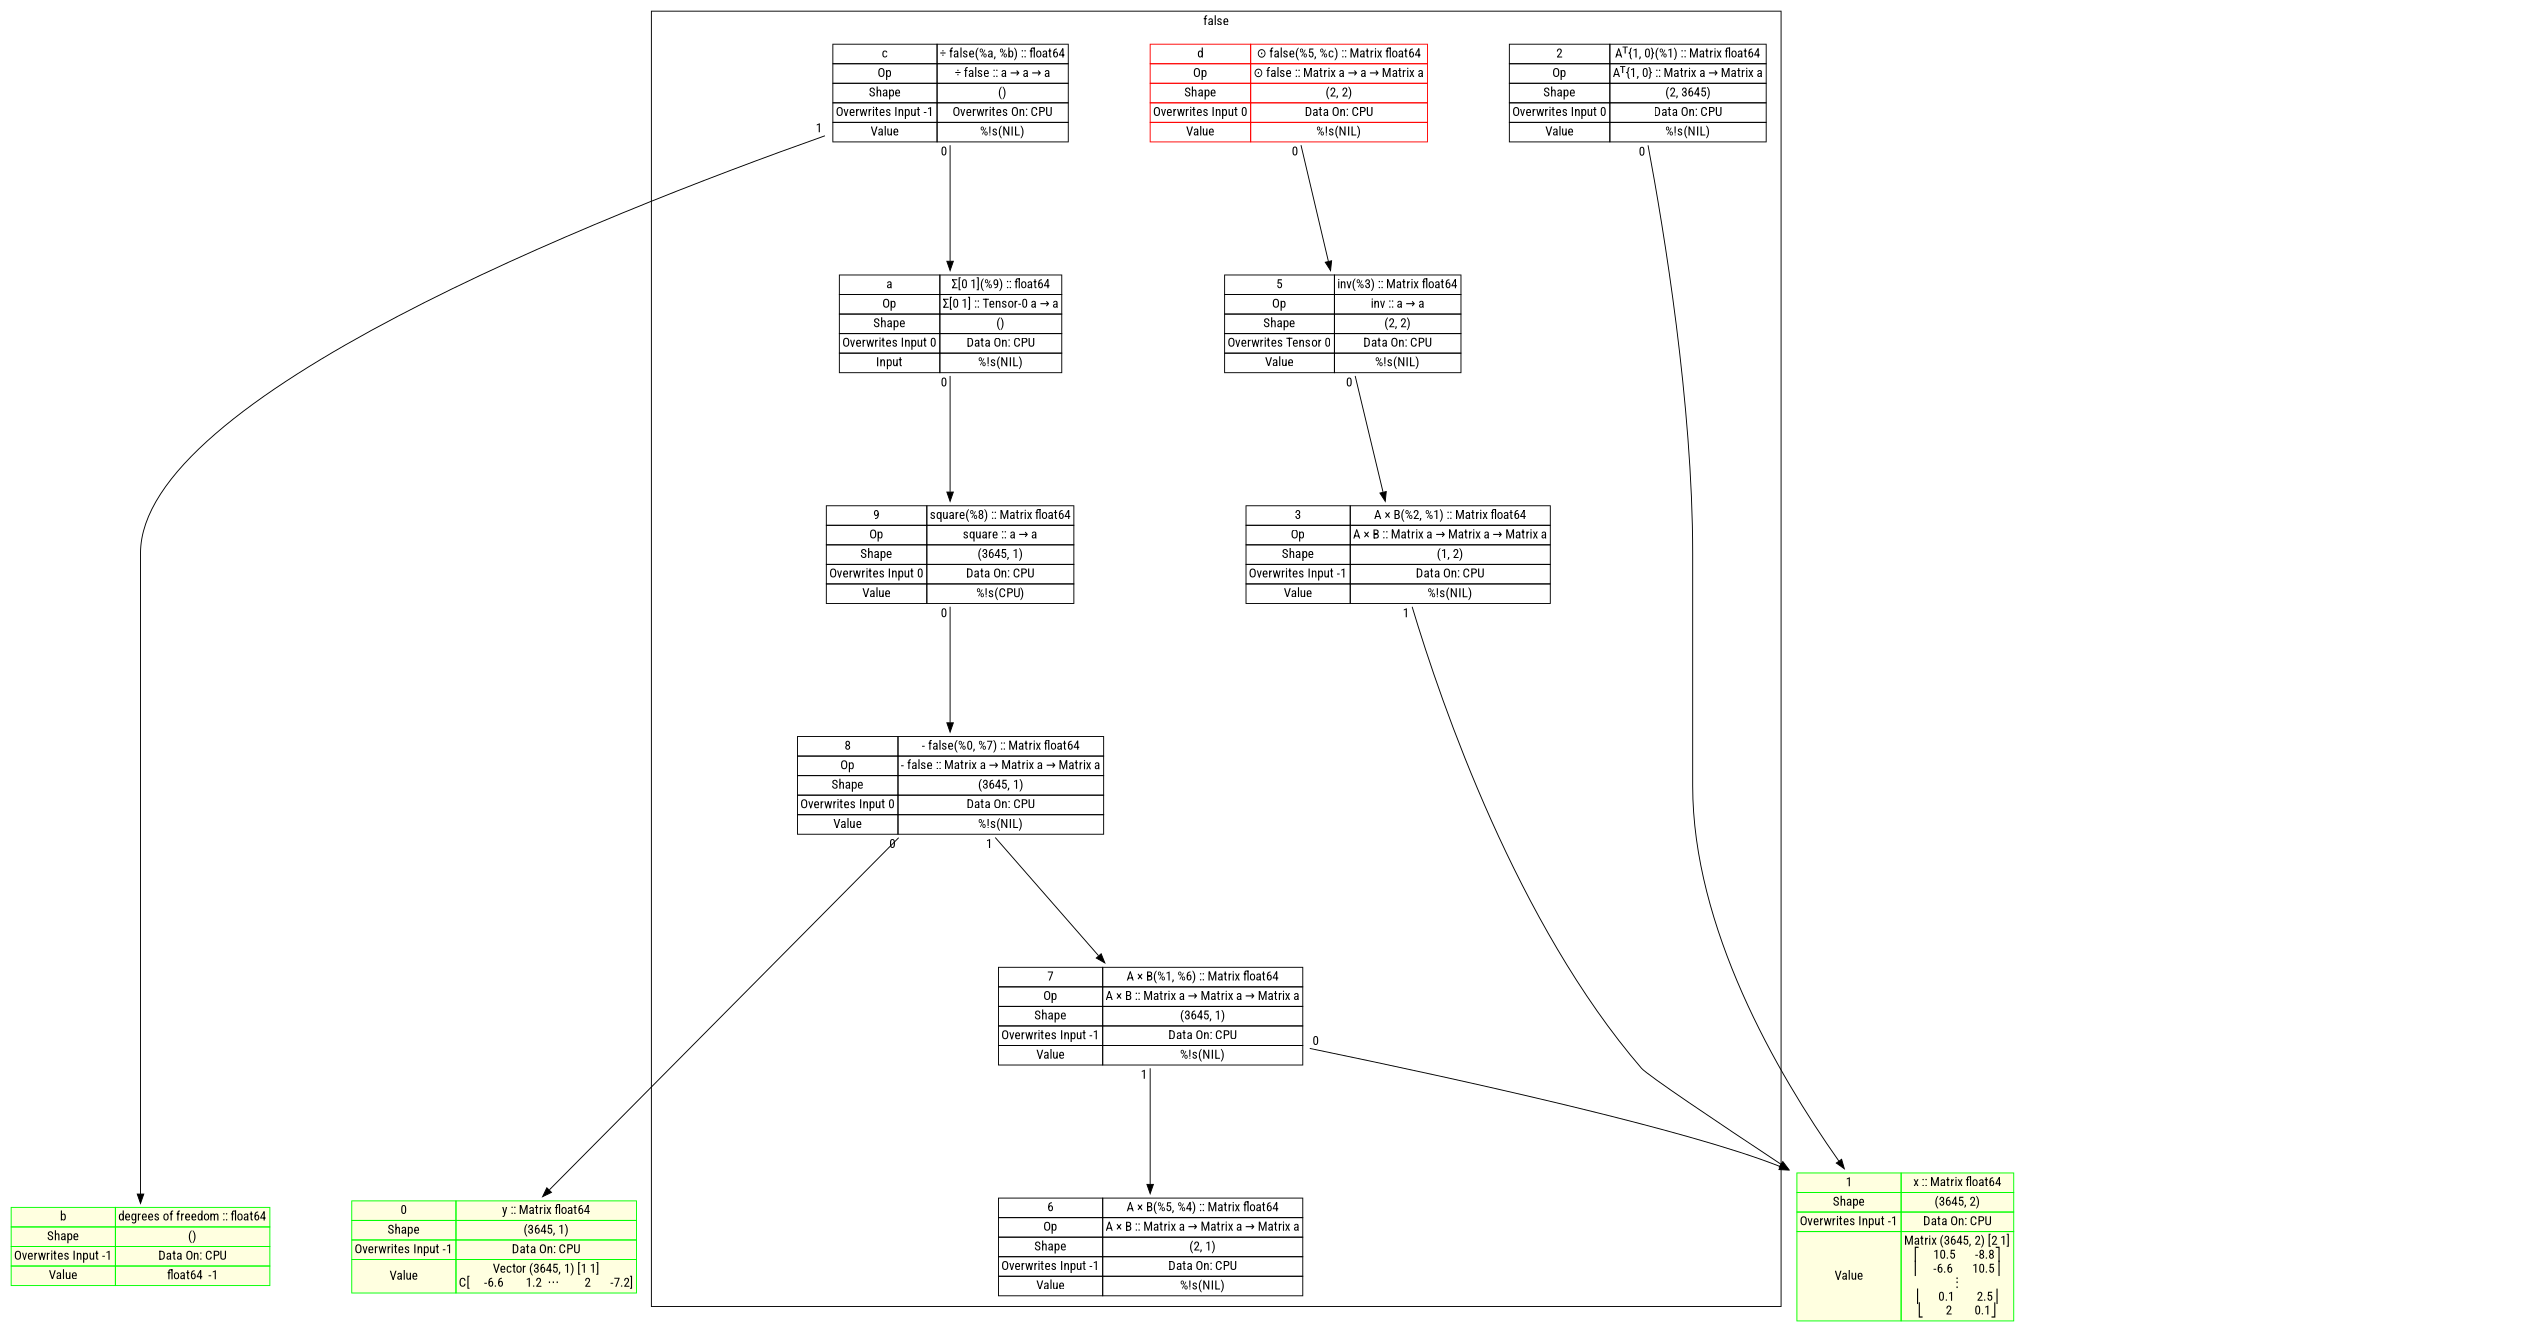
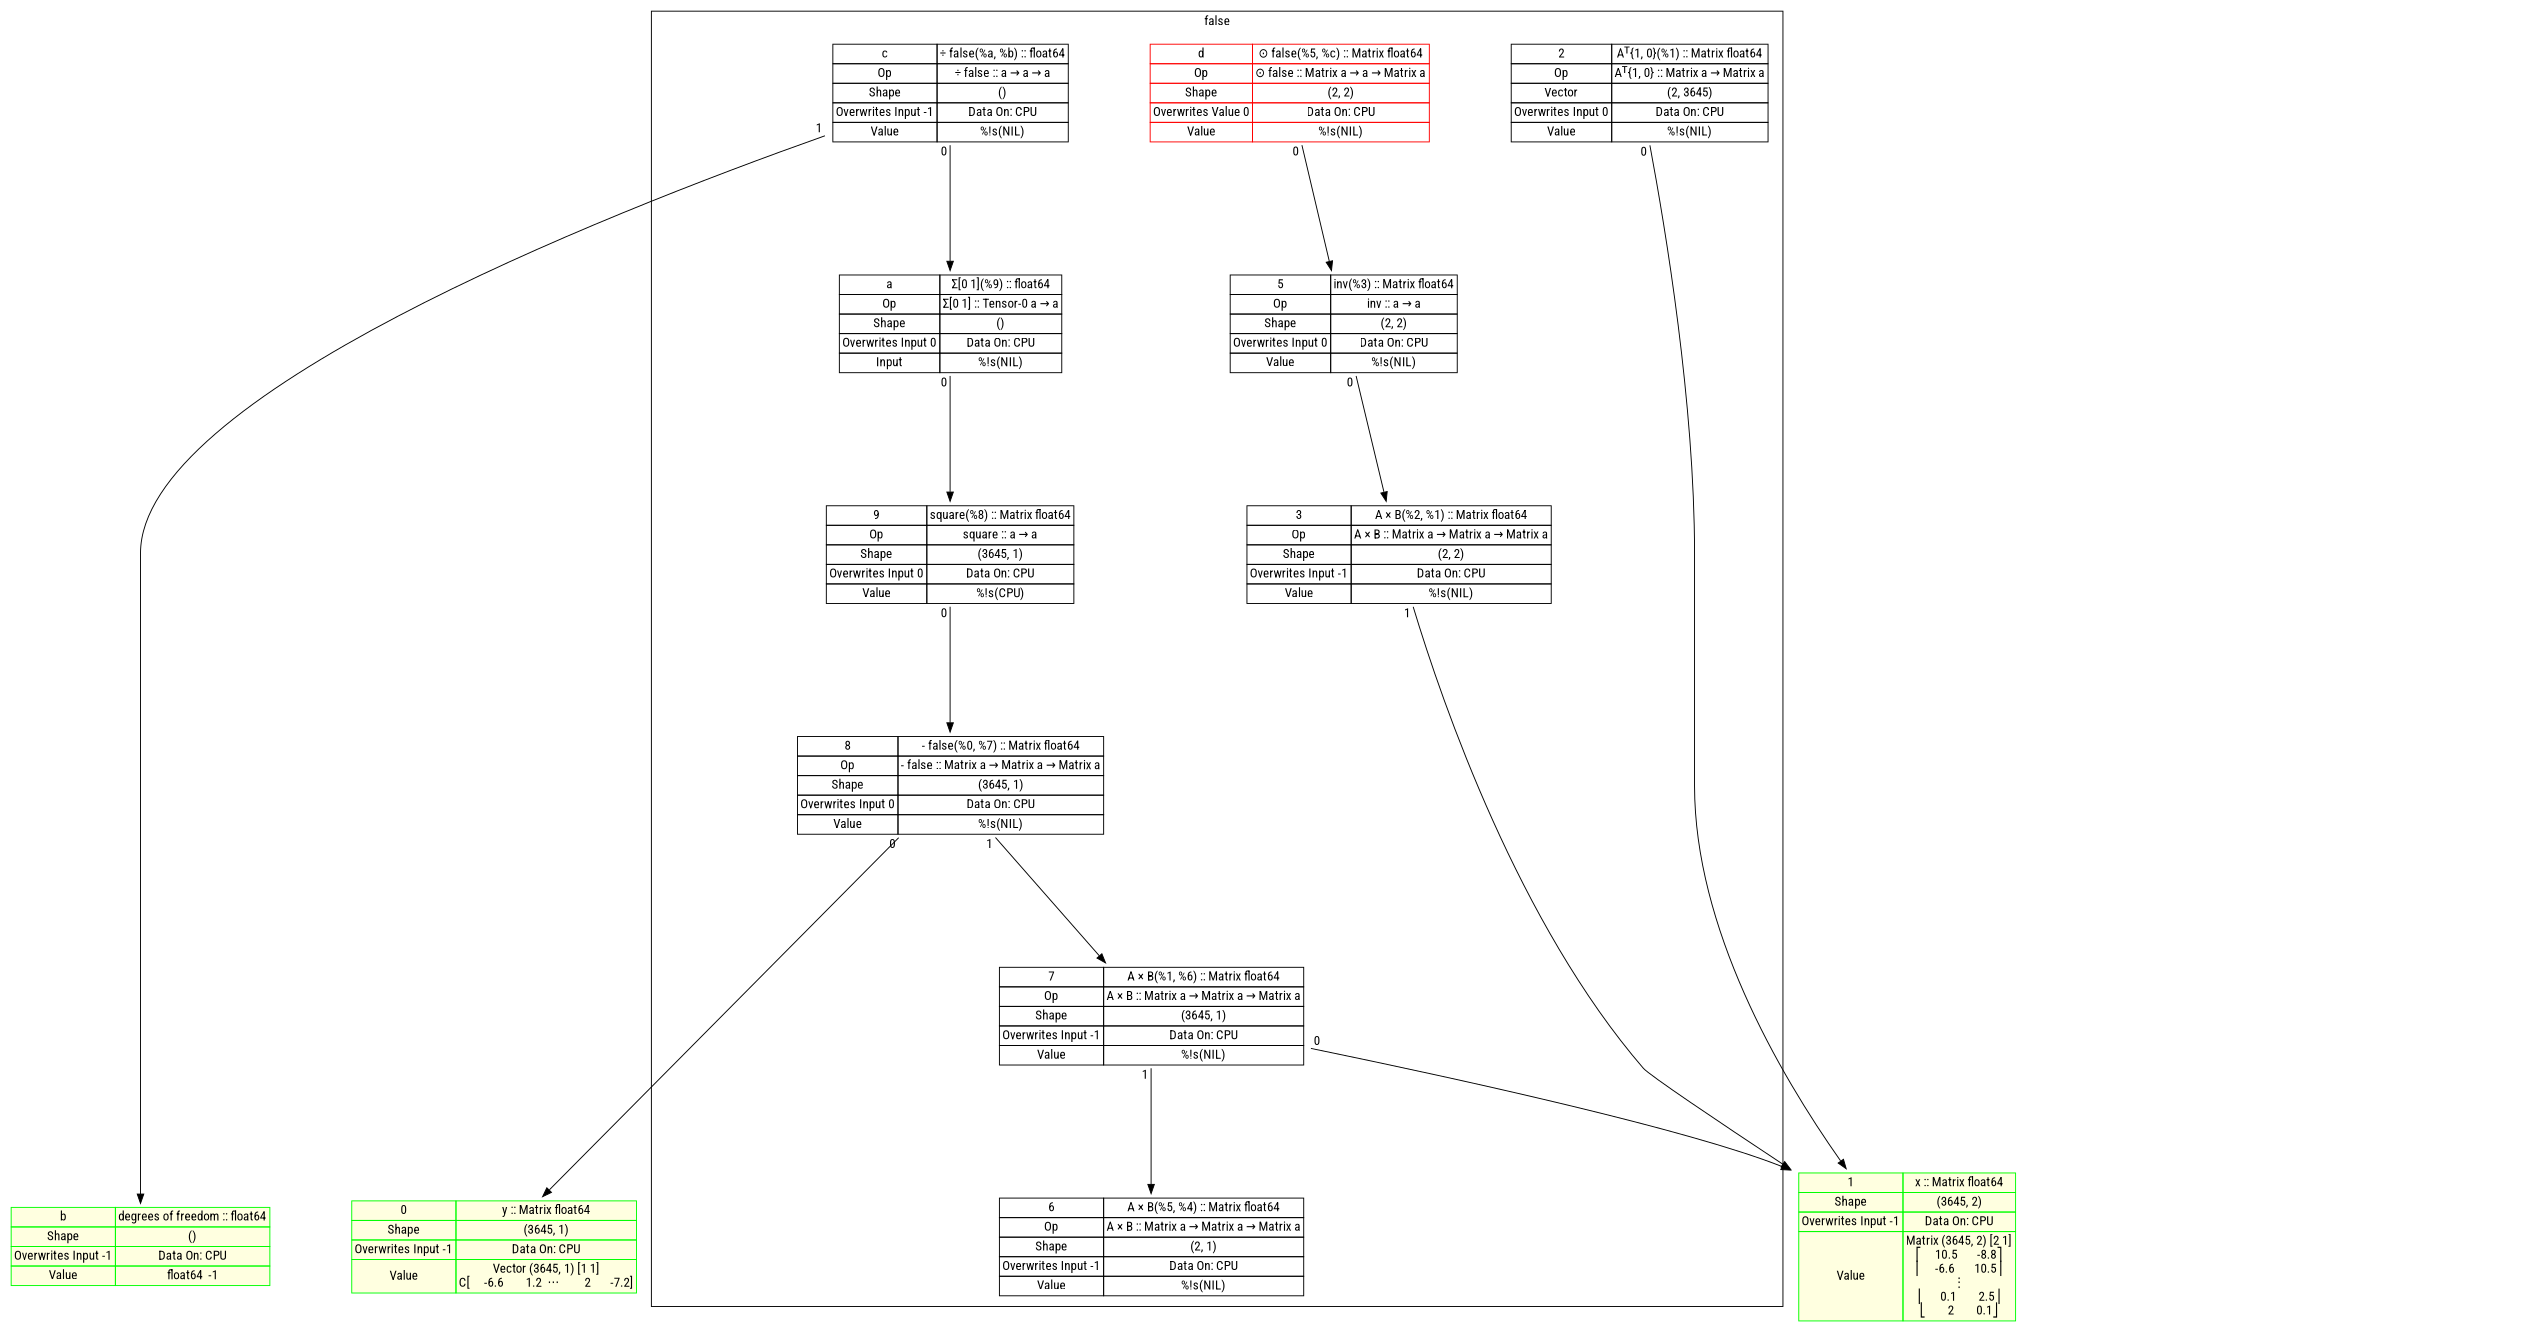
node "2": text "Shape" -> "Vector"
node "c": text "Overwrites On: CPU" -> "Data On: CPU"
node "d": text "Overwrites Input 0" -> "Overwrites Value 0"
node "5": text "Overwrites Tensor 0" -> "Overwrites Input 0"
node "3": text "(1, 2)" -> "(2, 2)"
